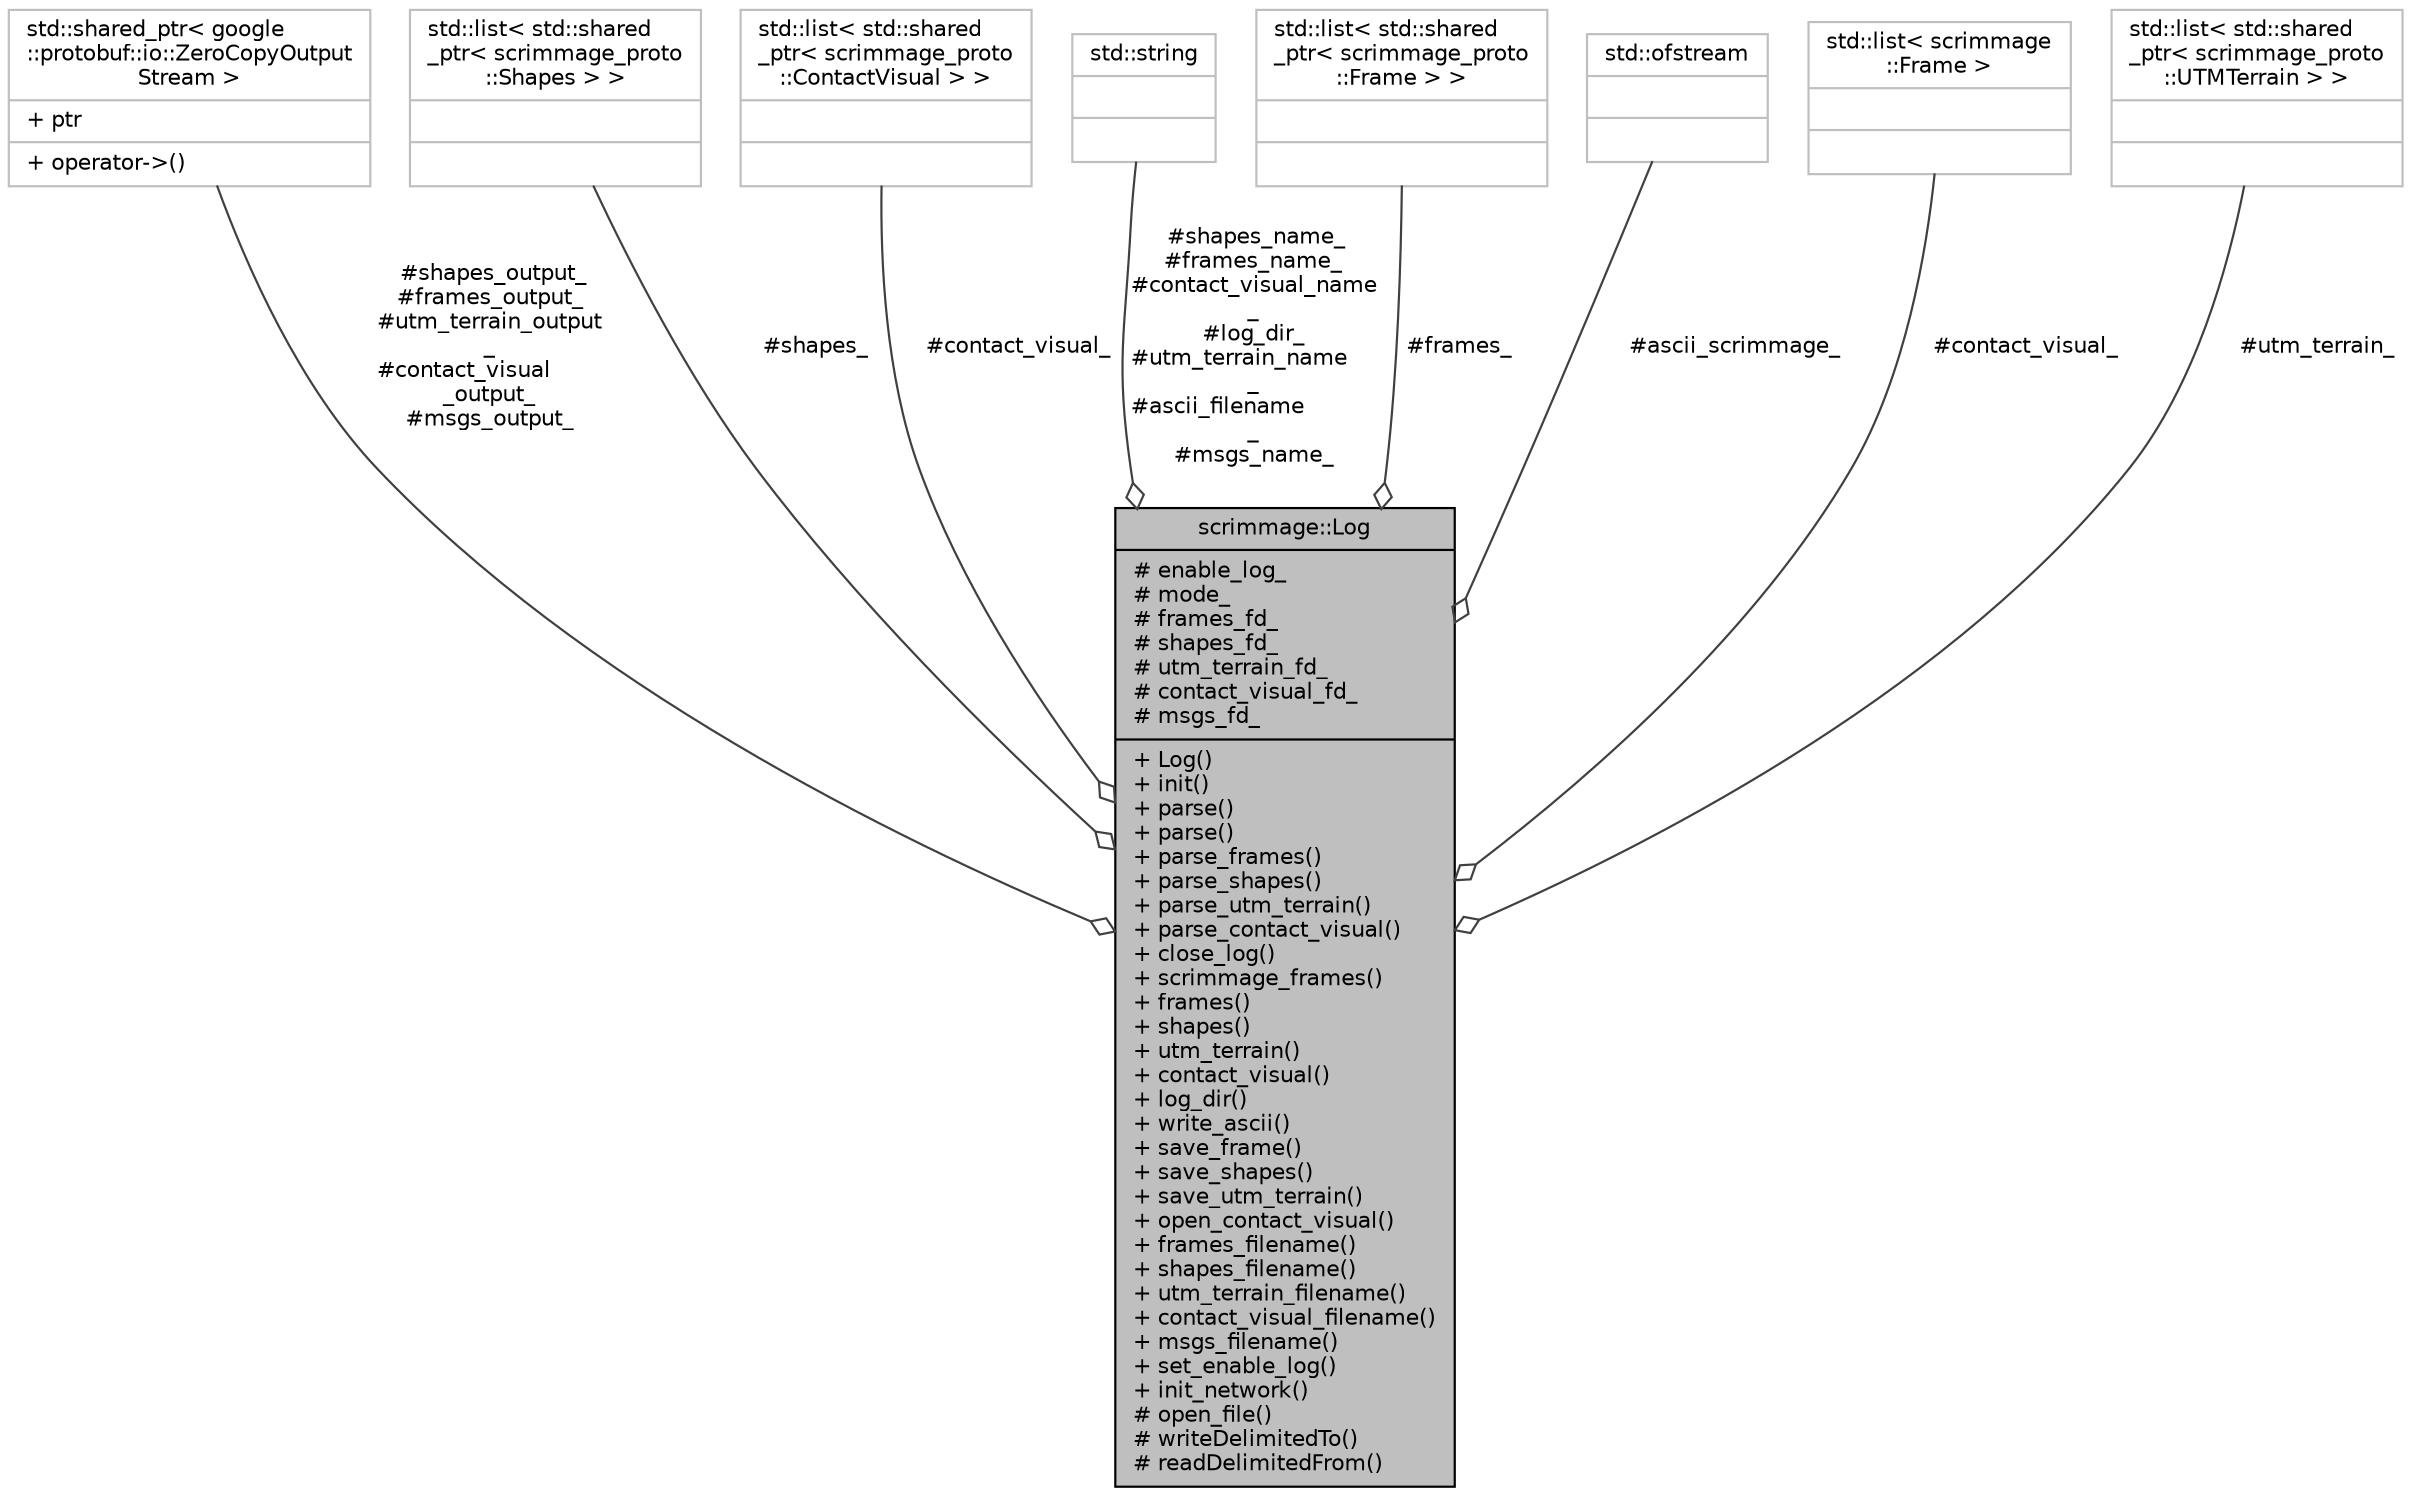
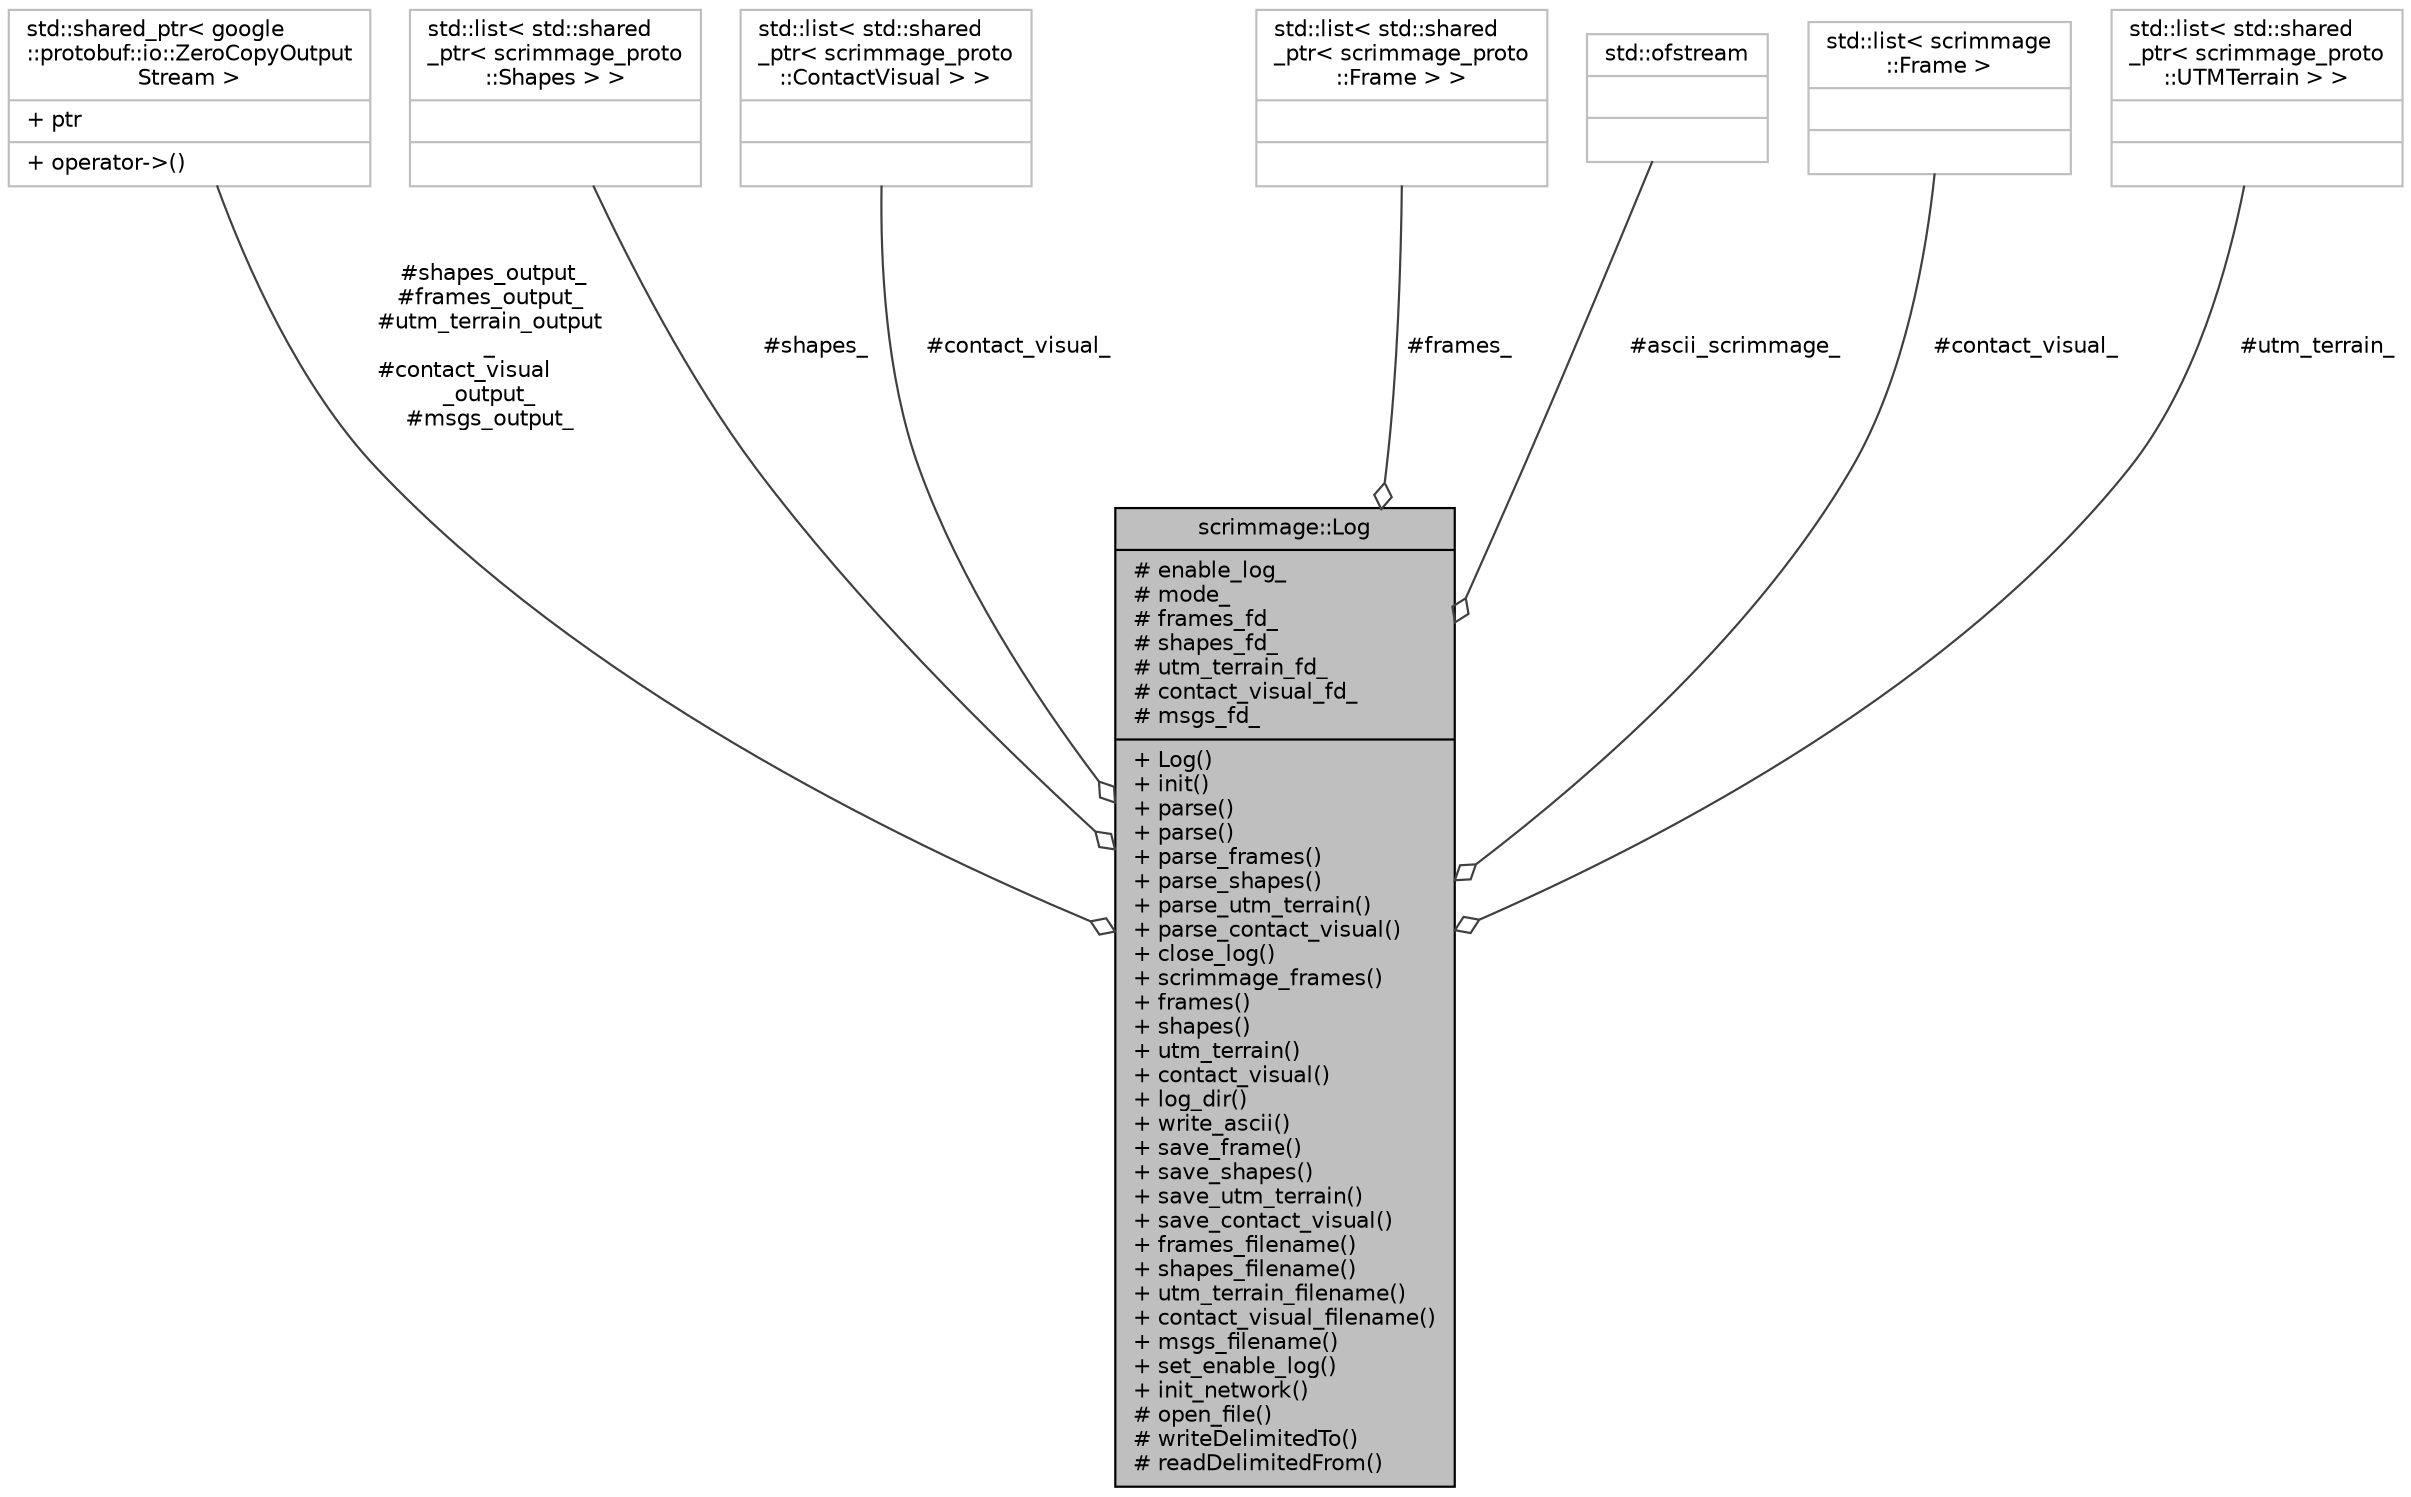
node "std::string": removed
node "scrimmage::Log": text "+ open_contact_visual()" -> "+ save_contact_visual()"
